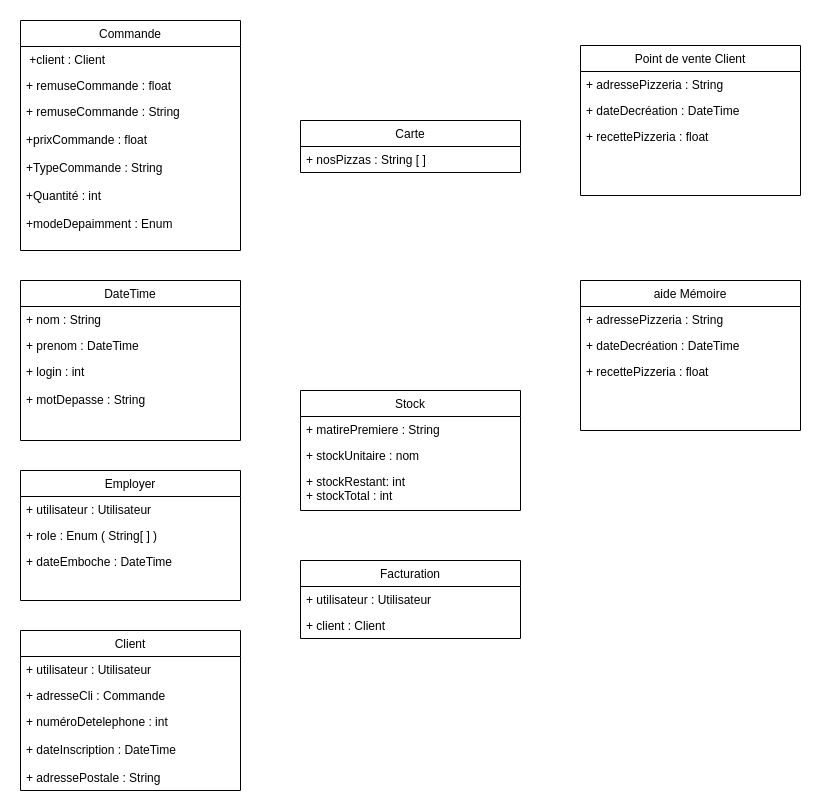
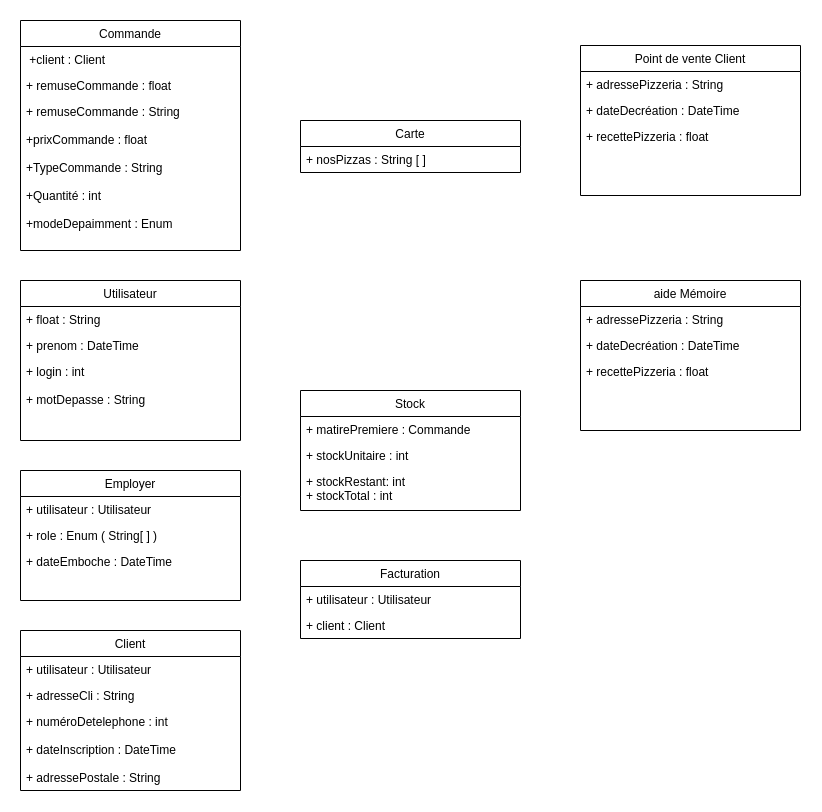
node "DateTime": label "DateTime" -> "Utilisateur"
node "+ nom : String": label "+ nom : String" -> "+ float : String"
node "+ matirePremiere : String": label "+ matirePremiere : String" -> "+ matirePremiere : Commande"
node "+ stockUnitaire : nom": label "+ stockUnitaire : nom" -> "+ stockUnitaire : int"
node "+ adresseCli : Commande": label "+ adresseCli : Commande" -> "+ adresseCli : String"
